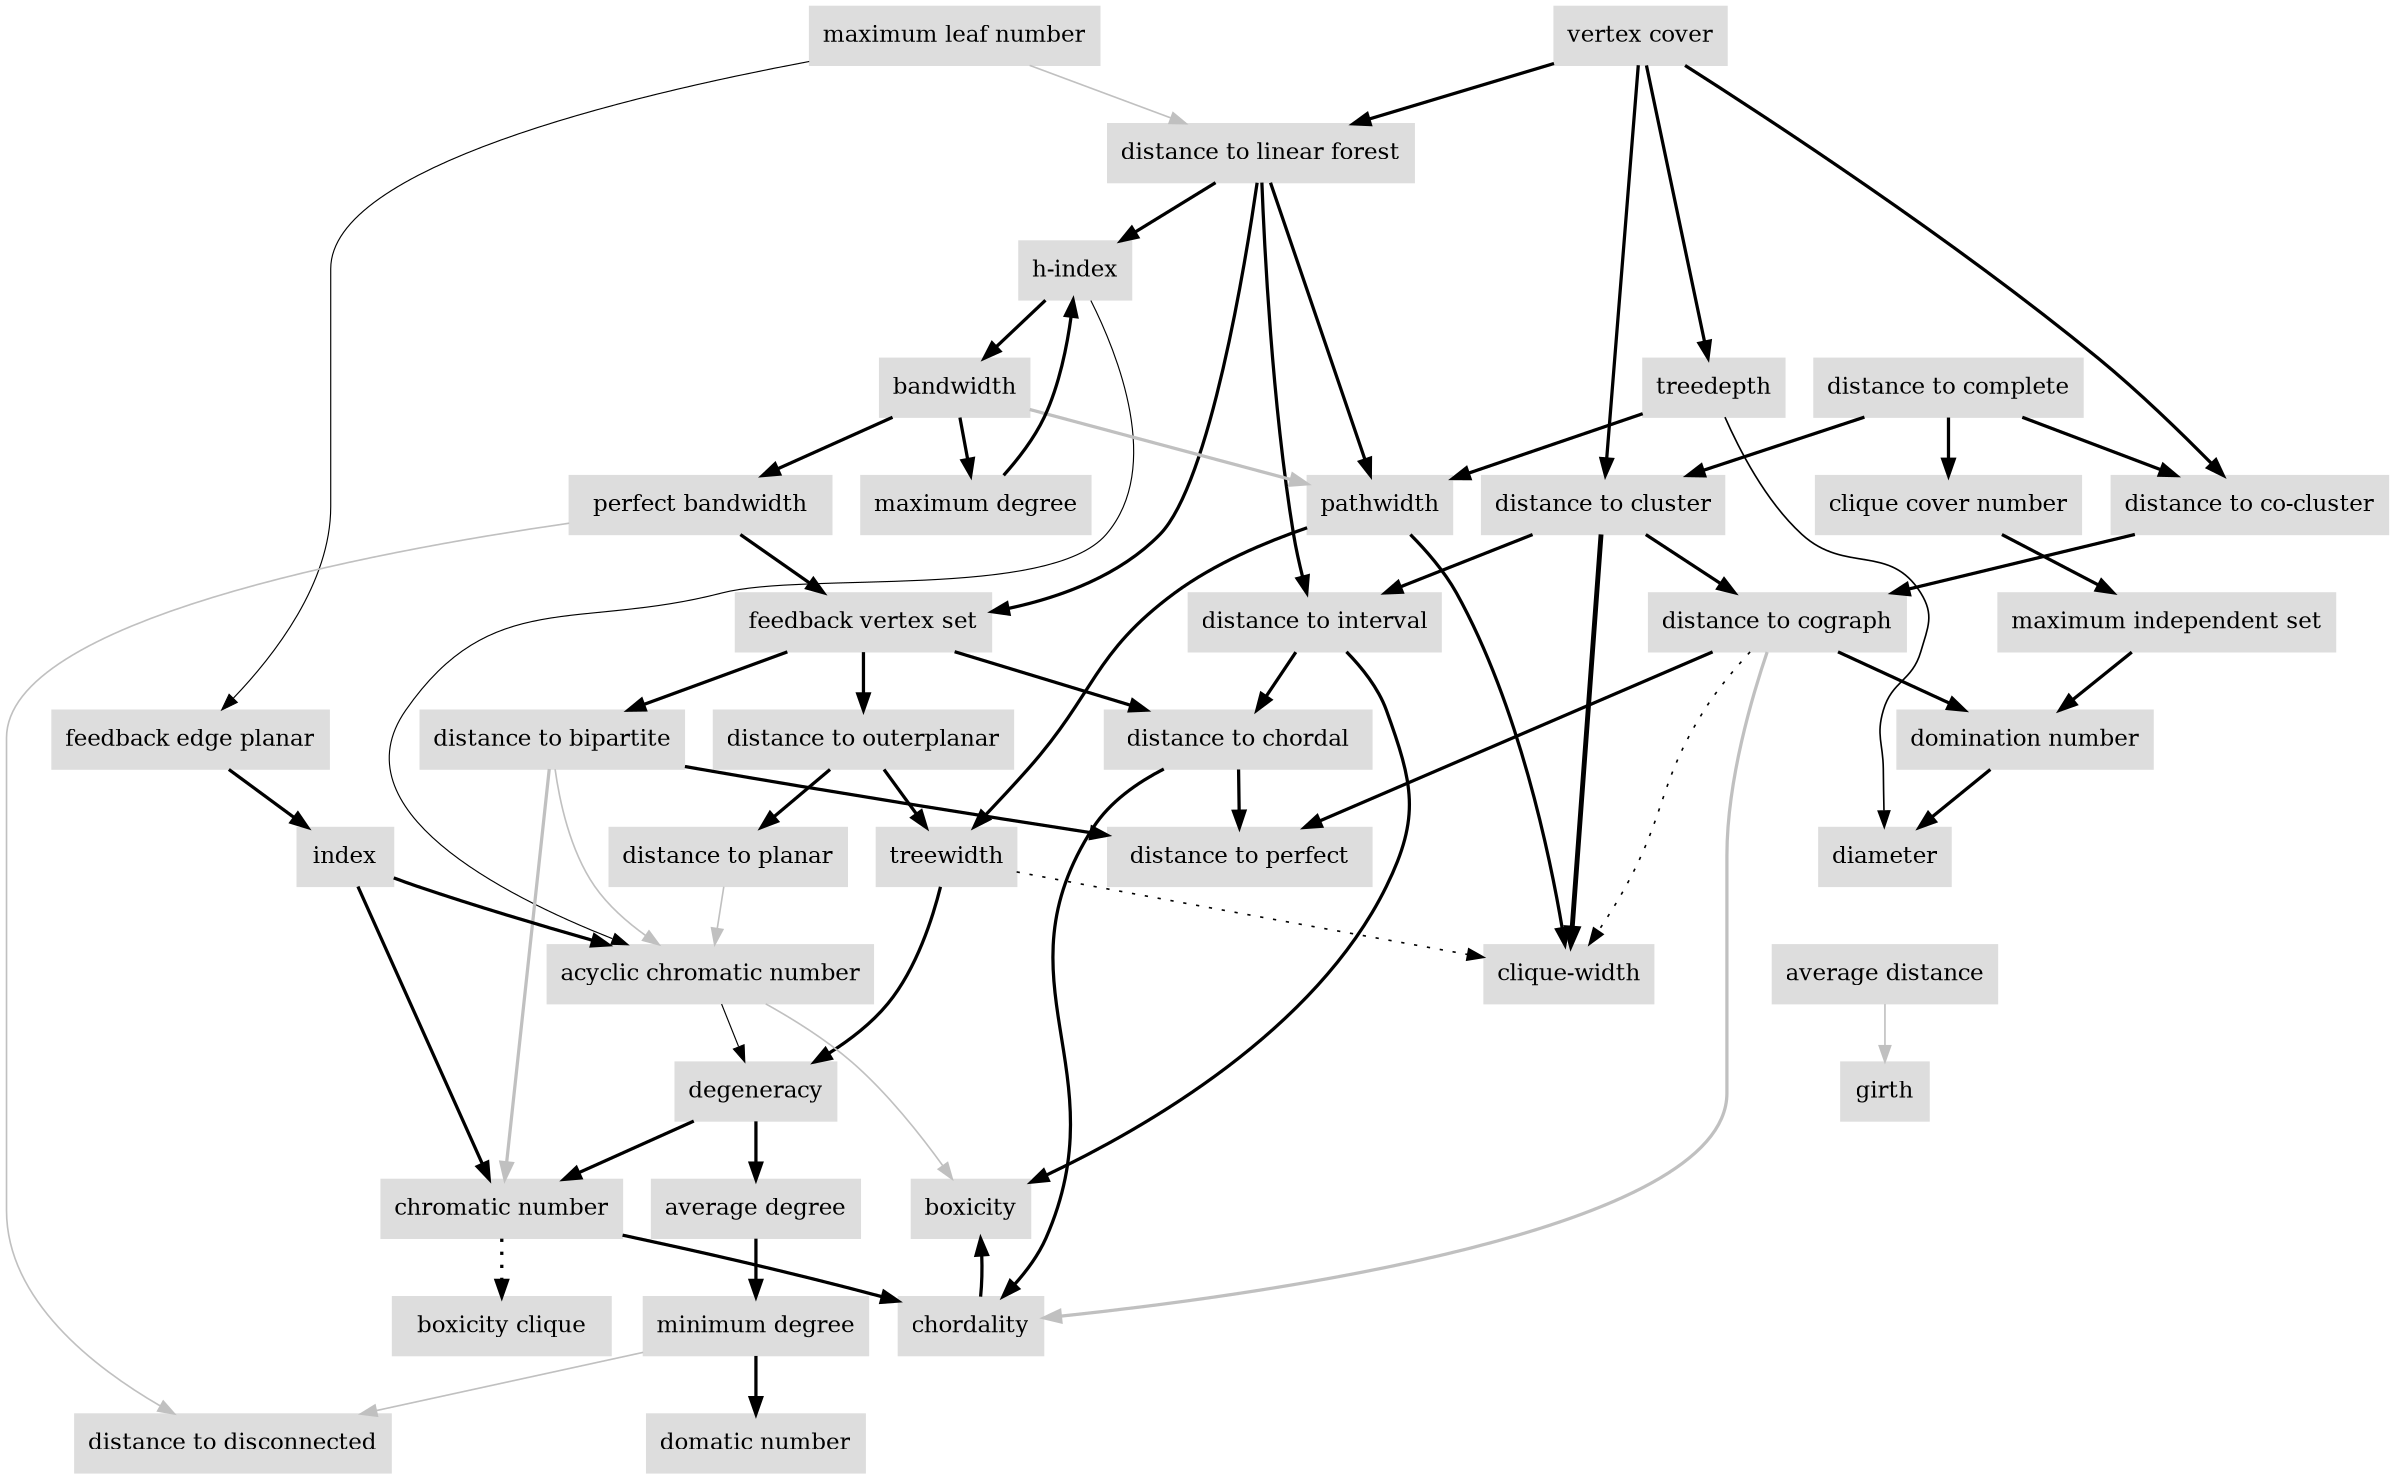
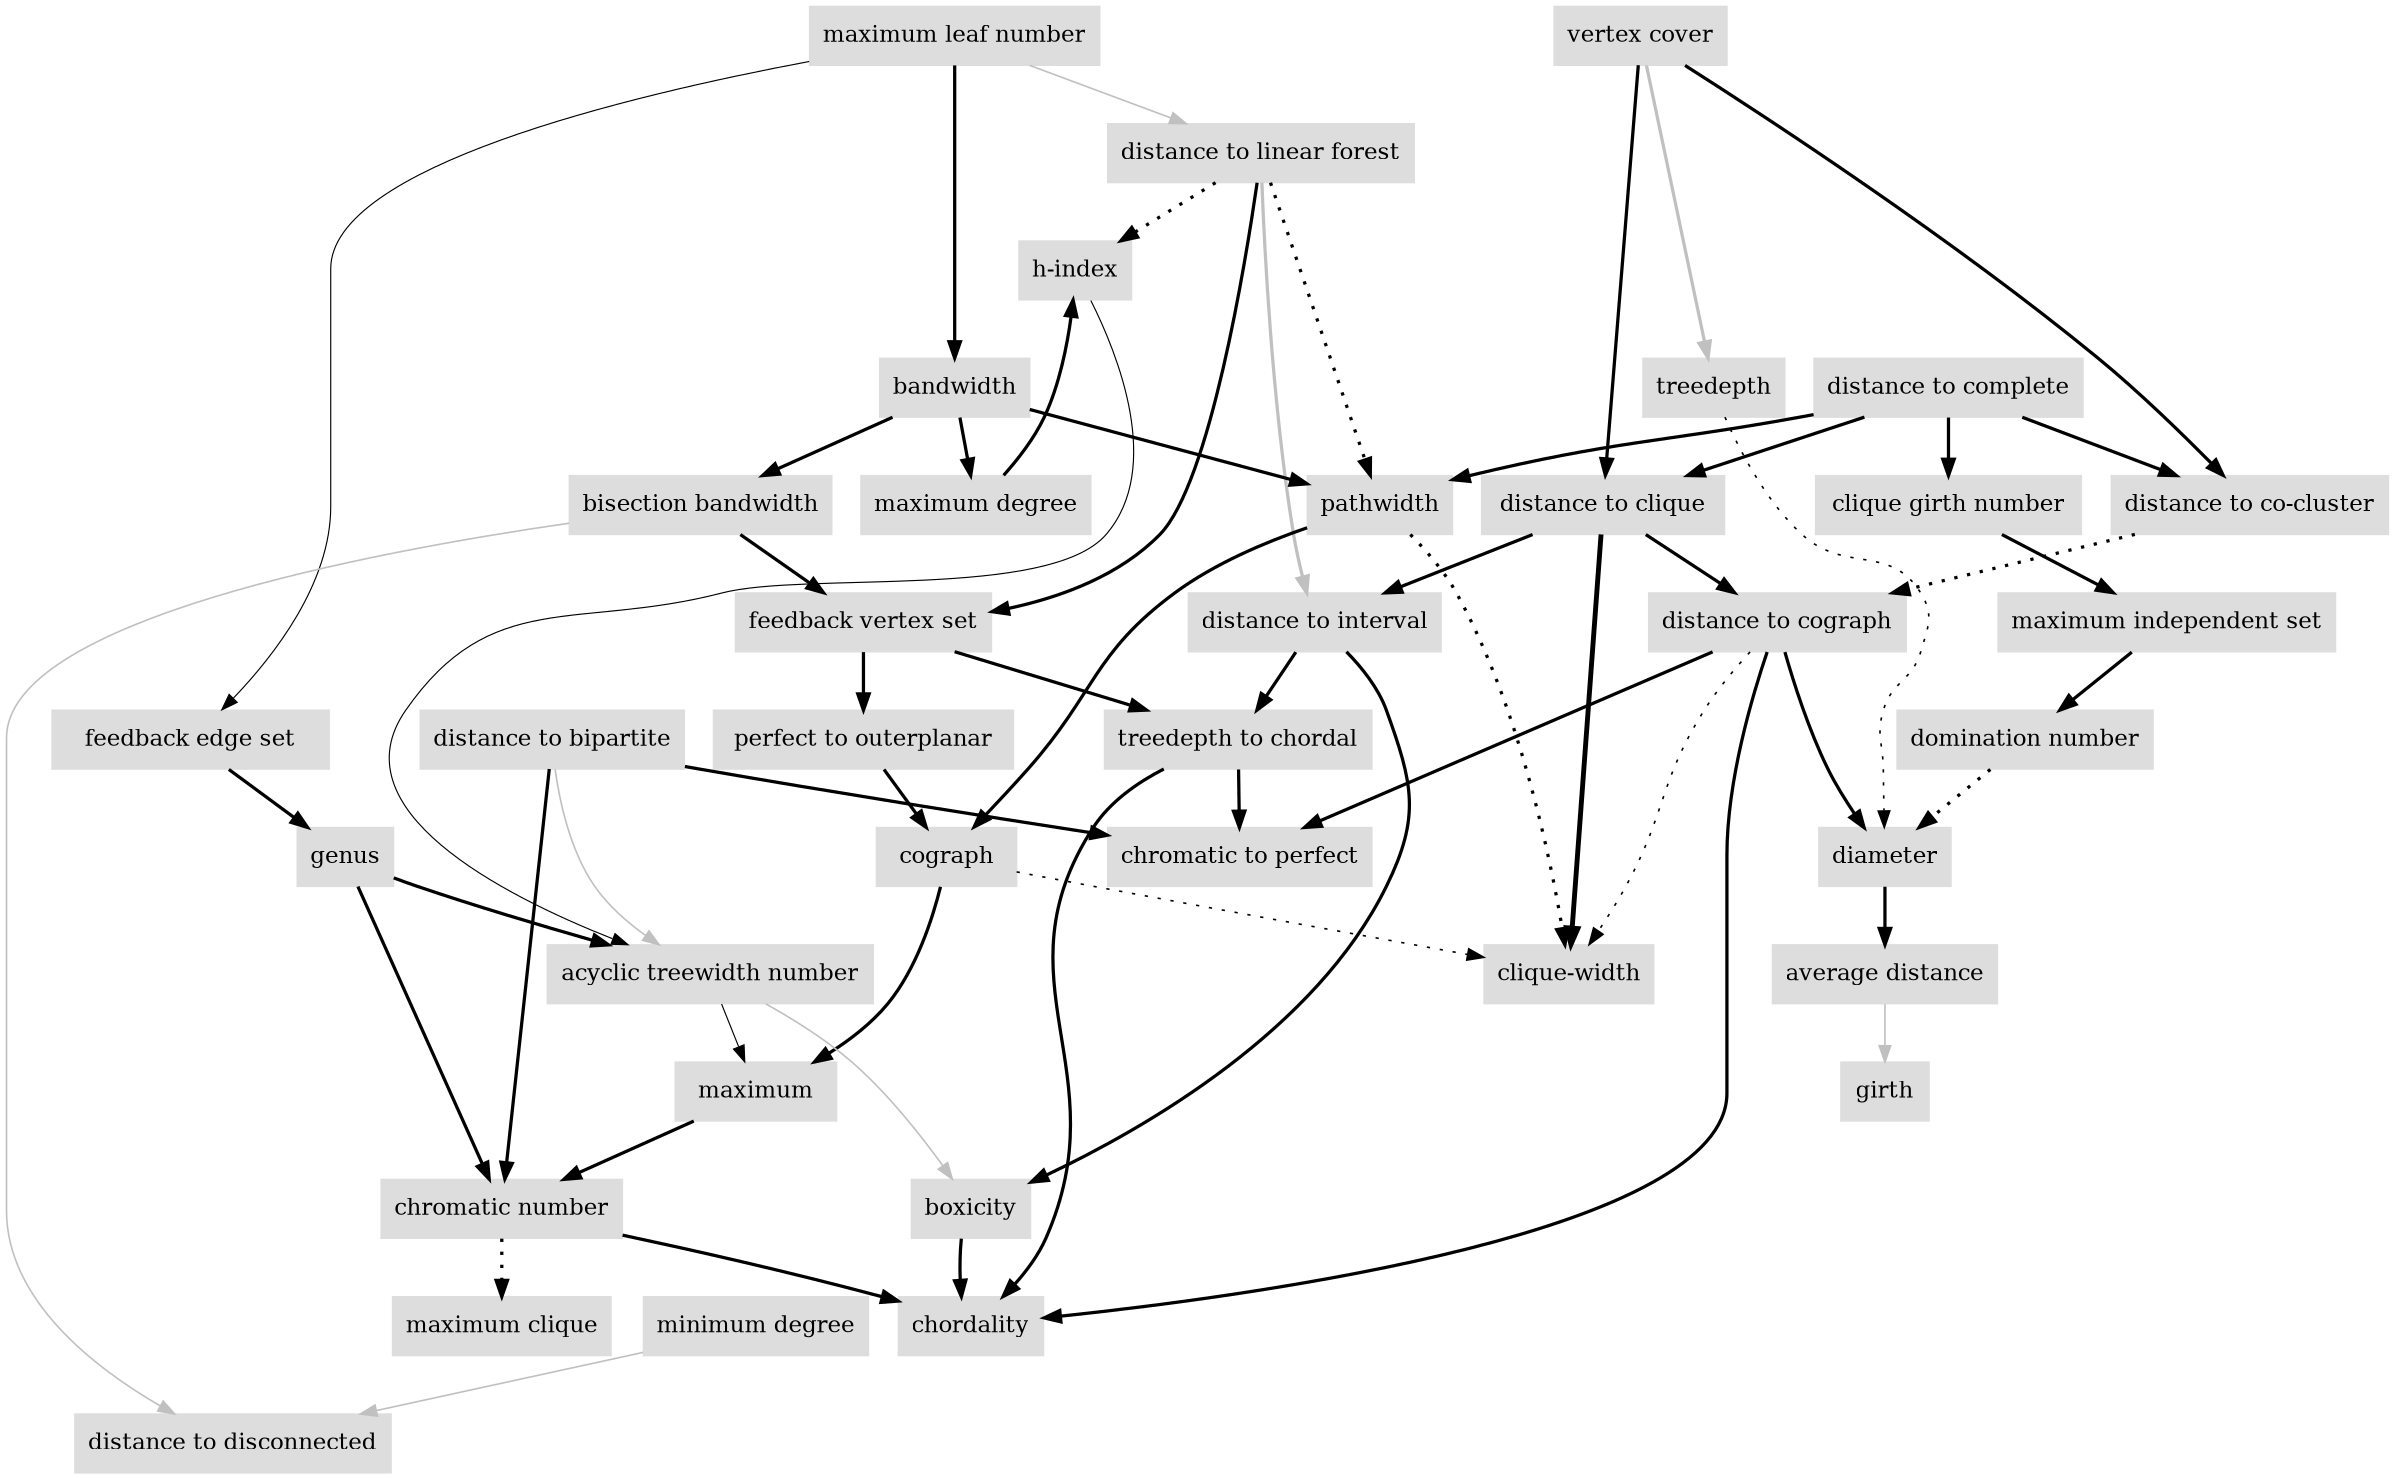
edge "vertex cover" -> "distance to linear forest": removed
edge "vertex cover" -> "treedepth": color black -> gray
edge "distance to linear forest" -> "h-index": style solid -> dotted
edge "distance to linear forest" -> "pathwidth": style solid -> dotted
edge "h-index" -> "bandwidth": now "maximum leaf number" -> "bandwidth"
edge "distance to linear forest" -> "distance to interval": color black -> gray
edge "treedepth" -> "pathwidth": now "distance to complete" -> "pathwidth"
edge "bandwidth" -> "pathwidth": color gray -> black
node "perfect bandwidth": label "perfect bandwidth" -> "bisection bandwidth"
node "distance to cluster": label "distance to cluster" -> "distance to clique"
node "clique cover number": label "clique cover number" -> "clique girth number"
edge "distance to co-cluster" -> "distance to cograph": style solid -> dotted
edge "treedepth" -> "diameter": style solid -> dotted
edge "distance to cograph" -> "domination number": now "distance to cograph" -> "diameter"
edge "feedback vertex set" -> "distance to bipartite": removed
edge "pathwidth" -> "clique-width": style solid -> dotted
node "feedback edge planar": label "feedback edge planar" -> "feedback edge set"
node "distance to outerplanar": label "distance to outerplanar" -> "perfect to outerplanar"
node "distance to chordal": label "distance to chordal" -> "treedepth to chordal"
edge "domination number" -> "diameter": style solid -> dotted
node "index": label "index" -> "genus"
node "distance to planar": removed
node "treewidth": label "treewidth" -> "cograph"
node "distance to perfect": label "distance to perfect" -> "chromatic to perfect"
edge "diameter" -> "average distance": added
edge "distance to bipartite" -> "chromatic number": color gray -> black
node "acyclic chromatic number": label "acyclic chromatic number" -> "acyclic treewidth number"
node "degeneracy": label "degeneracy" -> "maximum"
edge "distance to cograph" -> "chordality": color gray -> black
node "average degree": removed
edge "chordality" -> "boxicity": reversed
node "boxicity clique": label "boxicity clique" -> "maximum clique"
node "domatic number": removed
